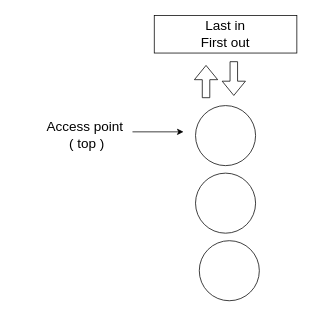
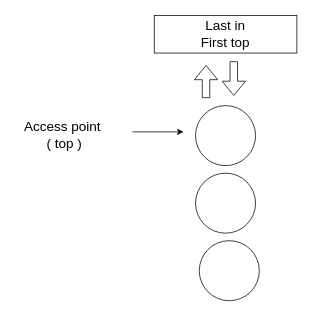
node "Last in First out": label "Last in First out" -> "Last in First top"
node "Access point ( top )": moved (87, 135) -> (64, 135)
